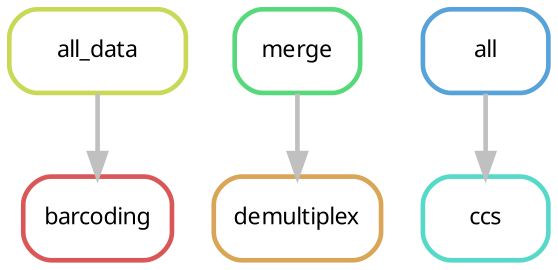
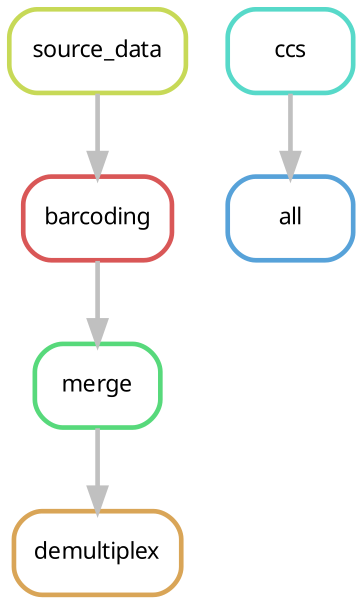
node "all_data": label "all_data" -> "source_data"
edge "all" -> "ccs": reversed
edge "barcoding" -> "merge": added
